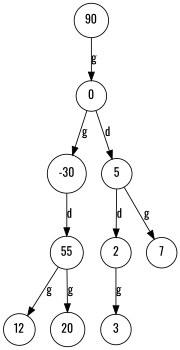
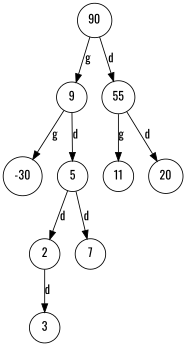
node "0": label "0" -> "9"
edge "-30" -> "55": now "90" -> "55"
edge "5" -> "7": label "g" -> "d"
edge "55" -> "20": label "g" -> "d"
edge "2" -> "3": label "g" -> "d"
node "12": label "12" -> "11"
